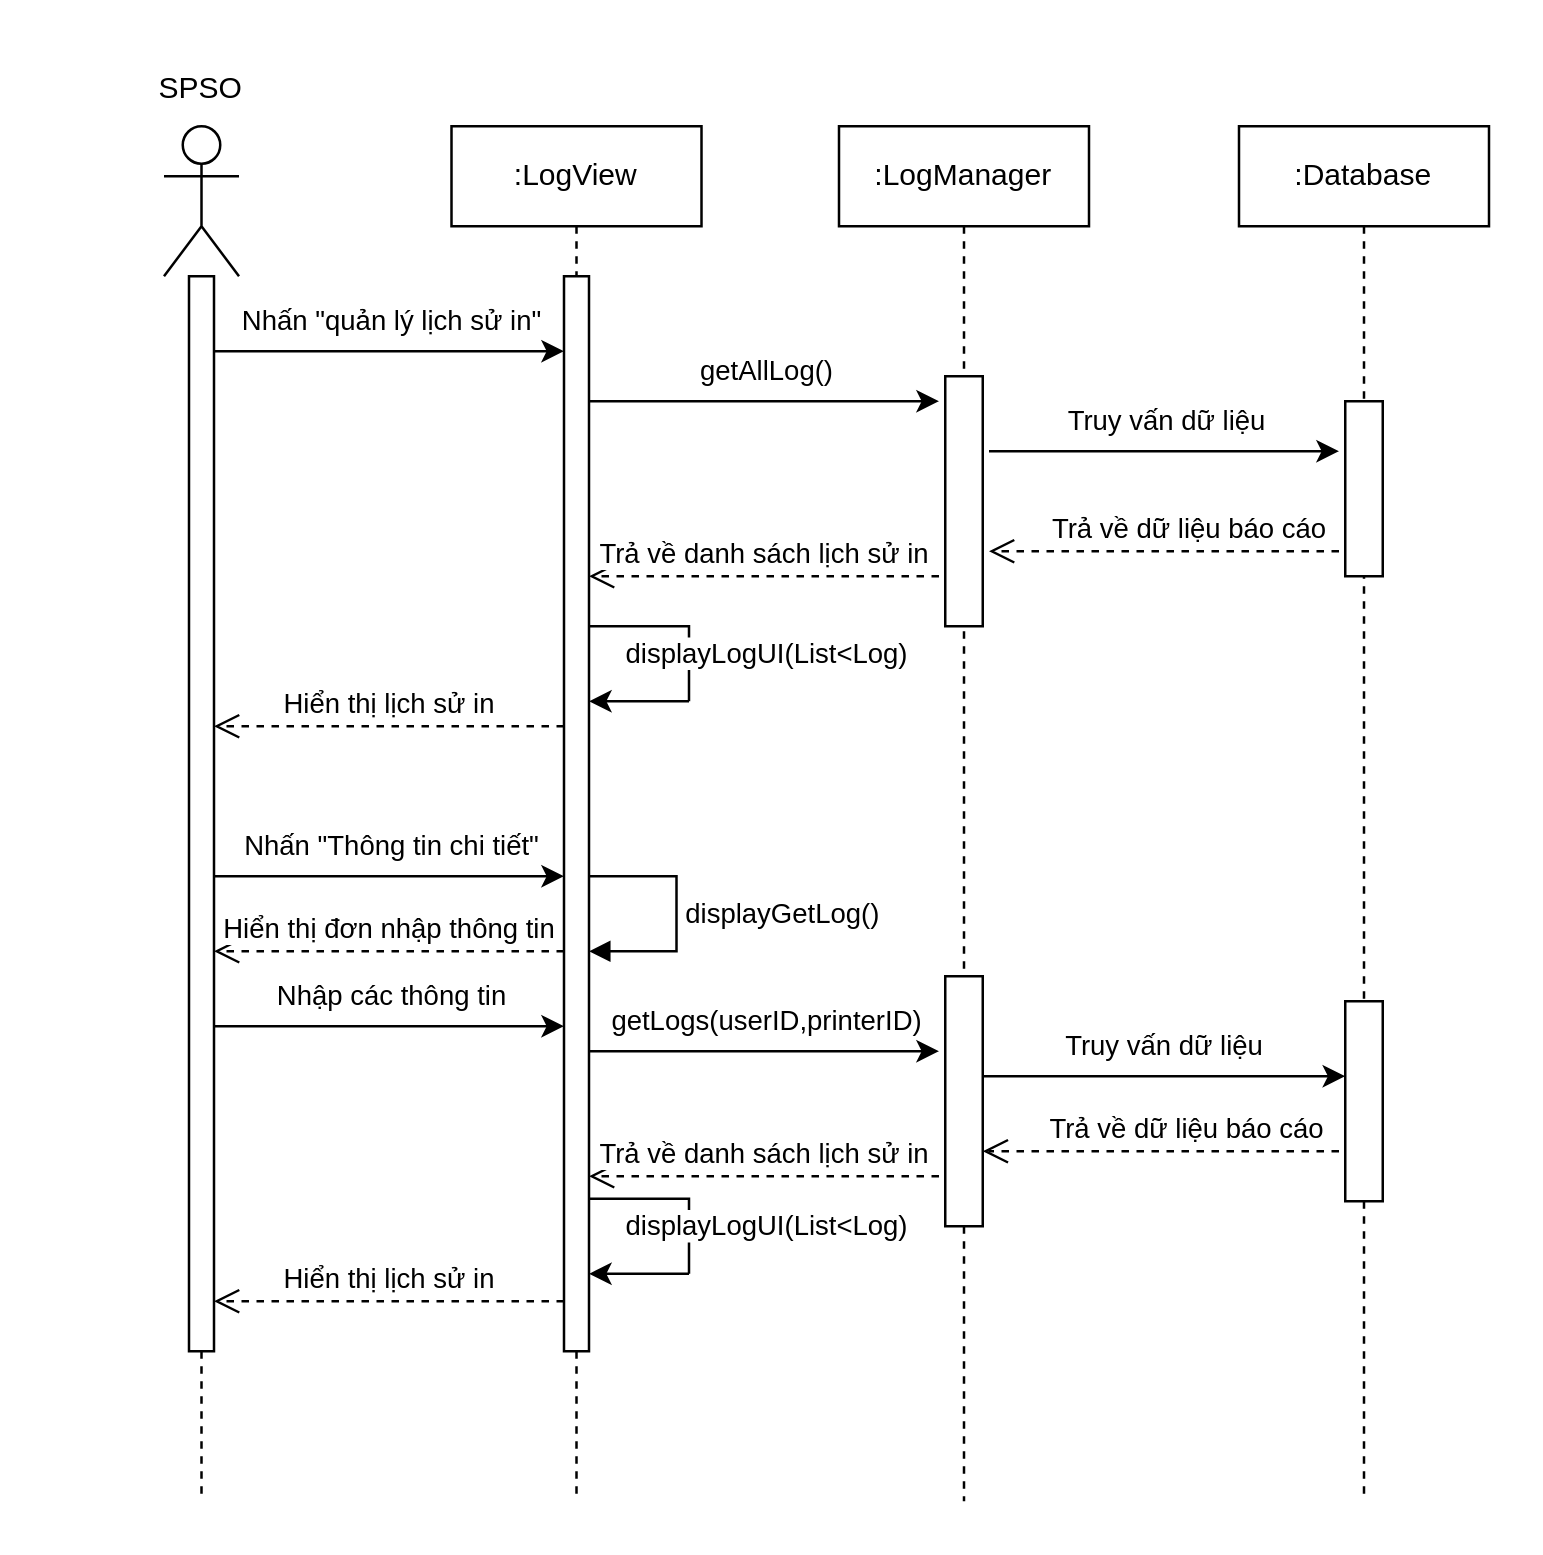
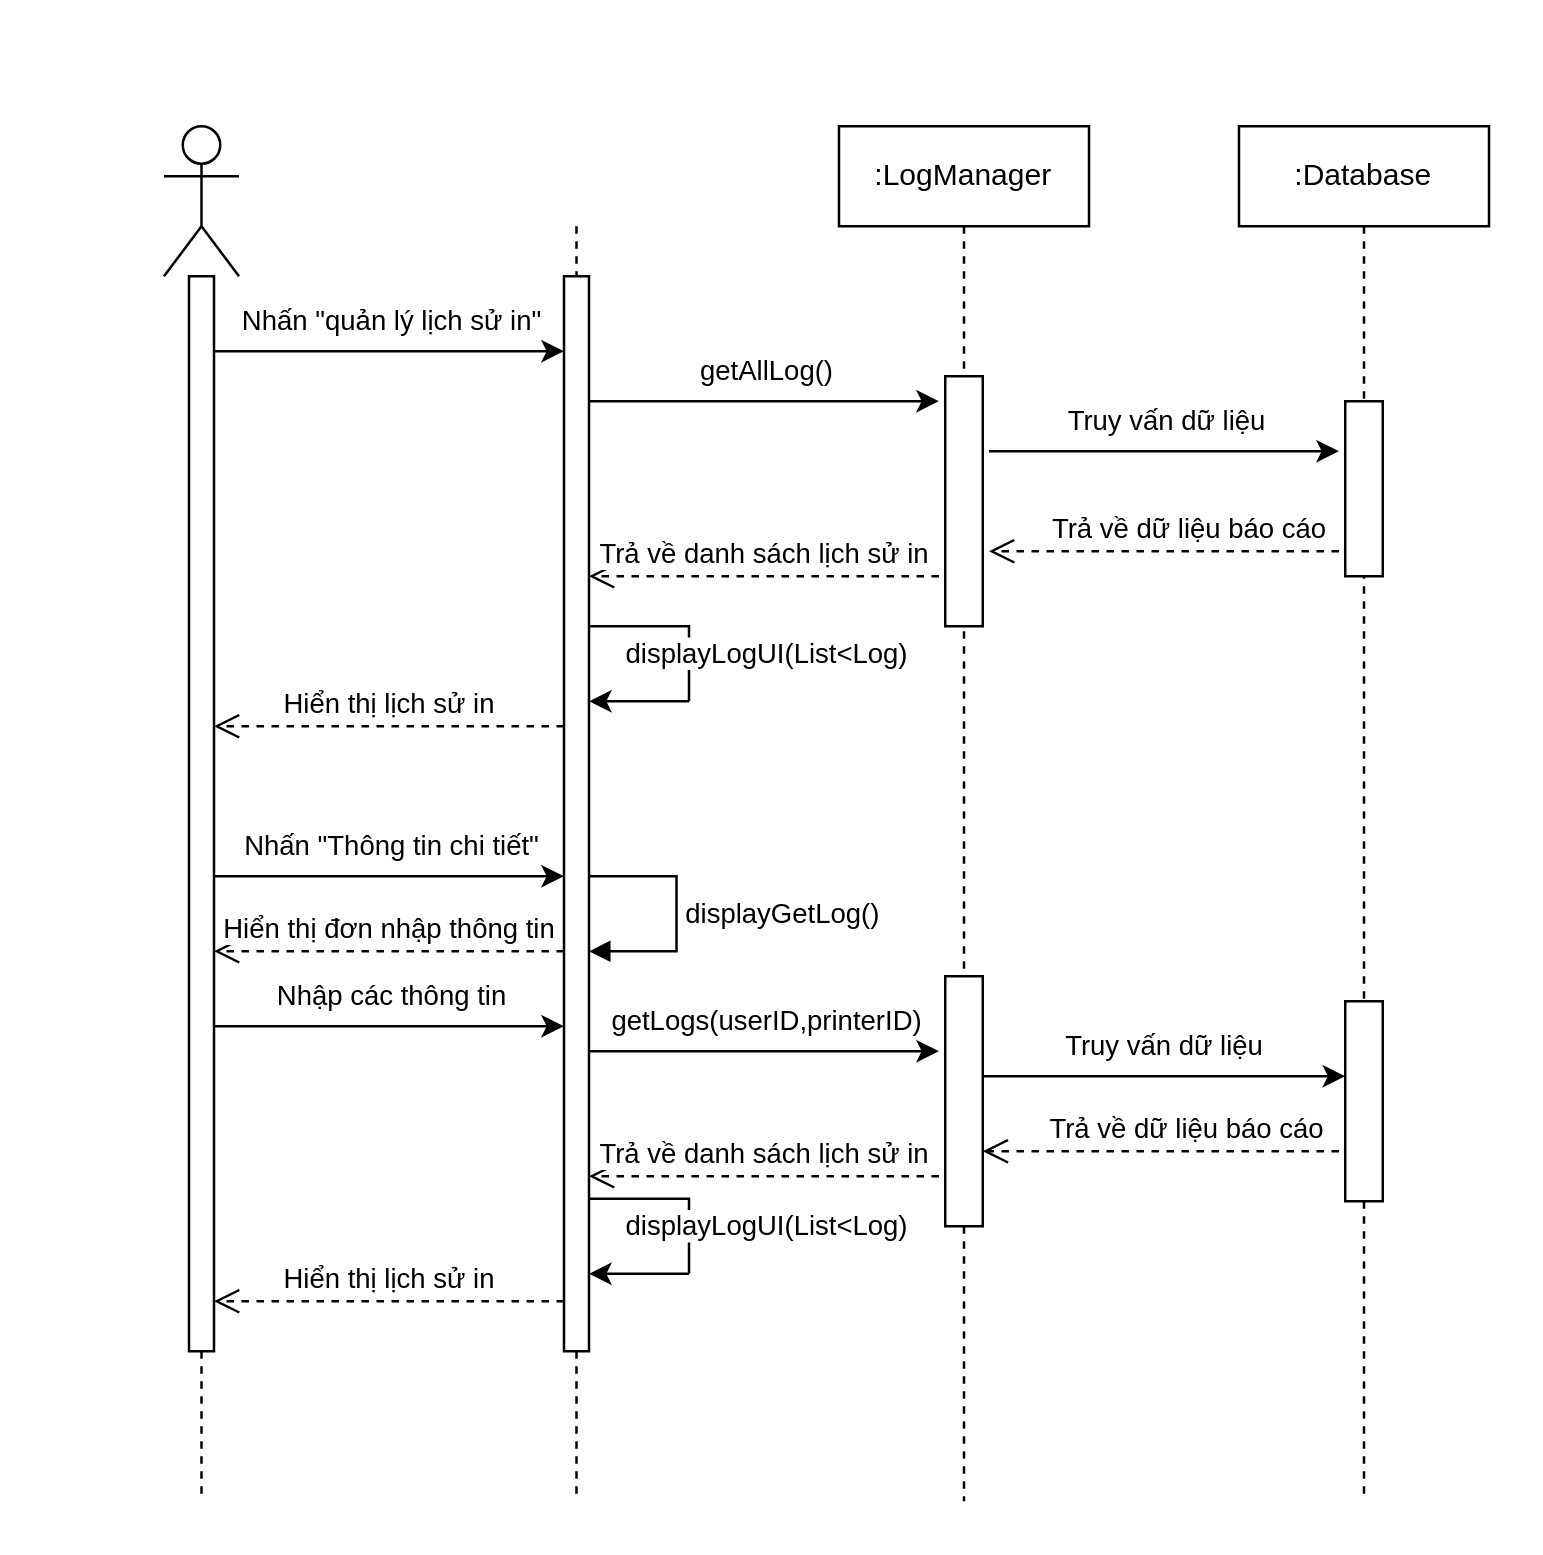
node "SPSO": removed
node ":LogView": removed
